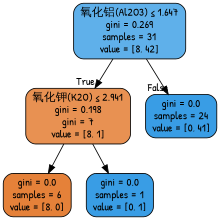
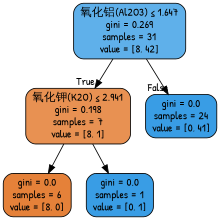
node "氧化钾(K2O) ≤ 2.941": text "gini = 7" -> "samples = 7"
